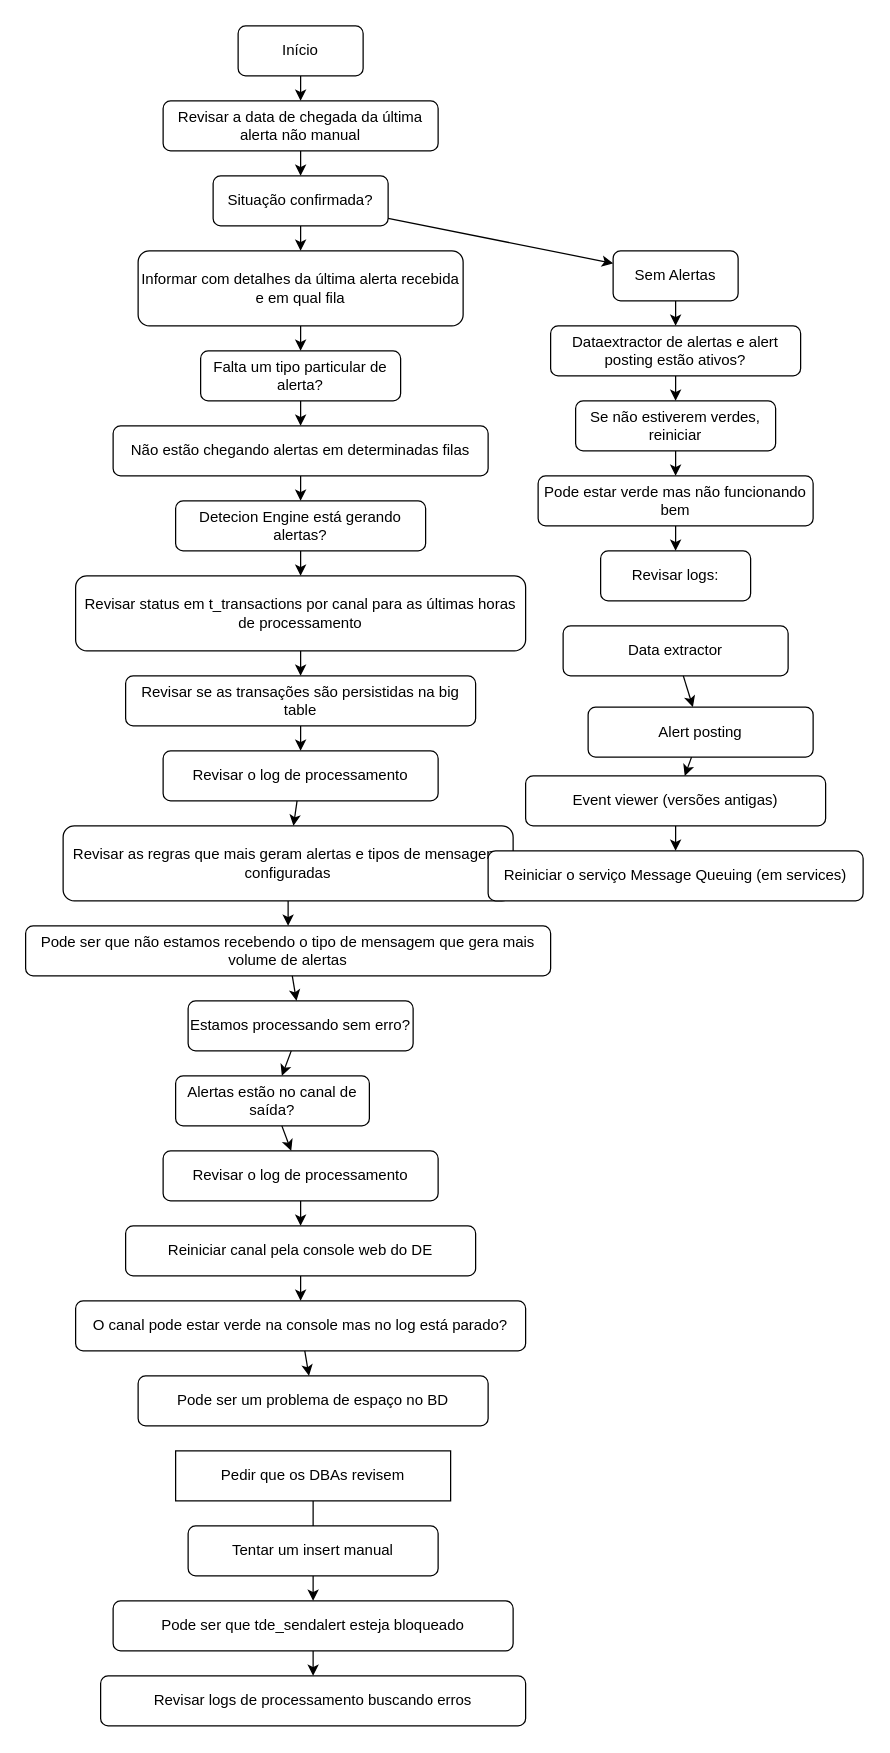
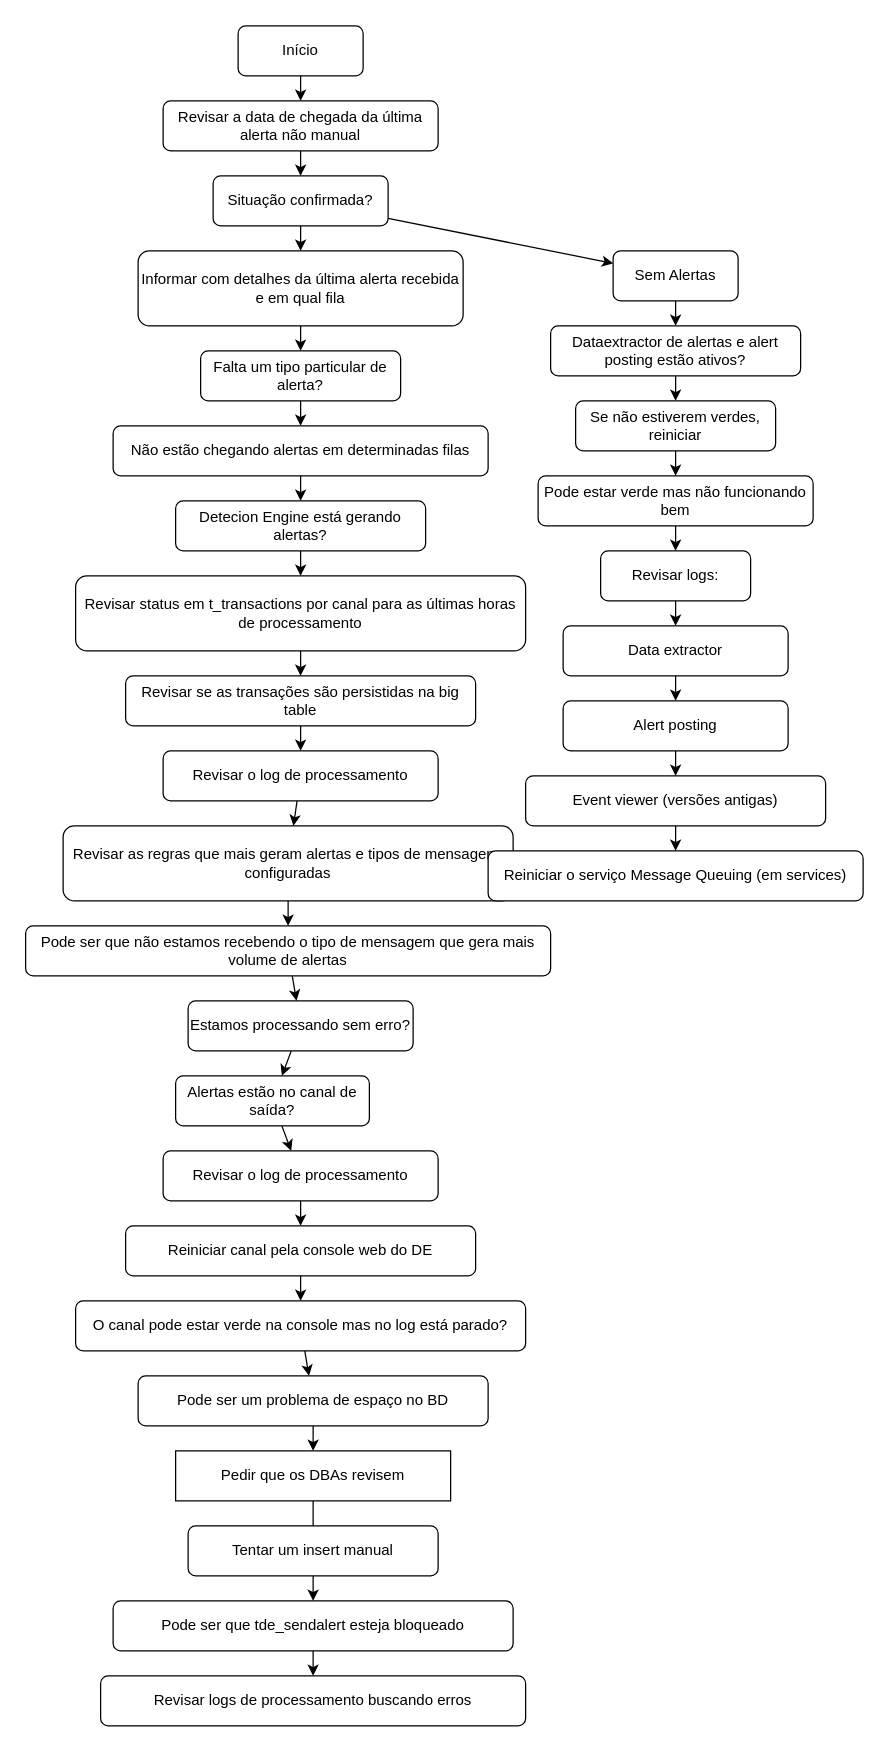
edge "Revisar logs:" -> "Data extractor": added
node "Alert posting": moved (701, 732) -> (676, 726)
edge "Pode ser um problema de espaço no BD" -> "Pedir que os DBAs revisem": added
